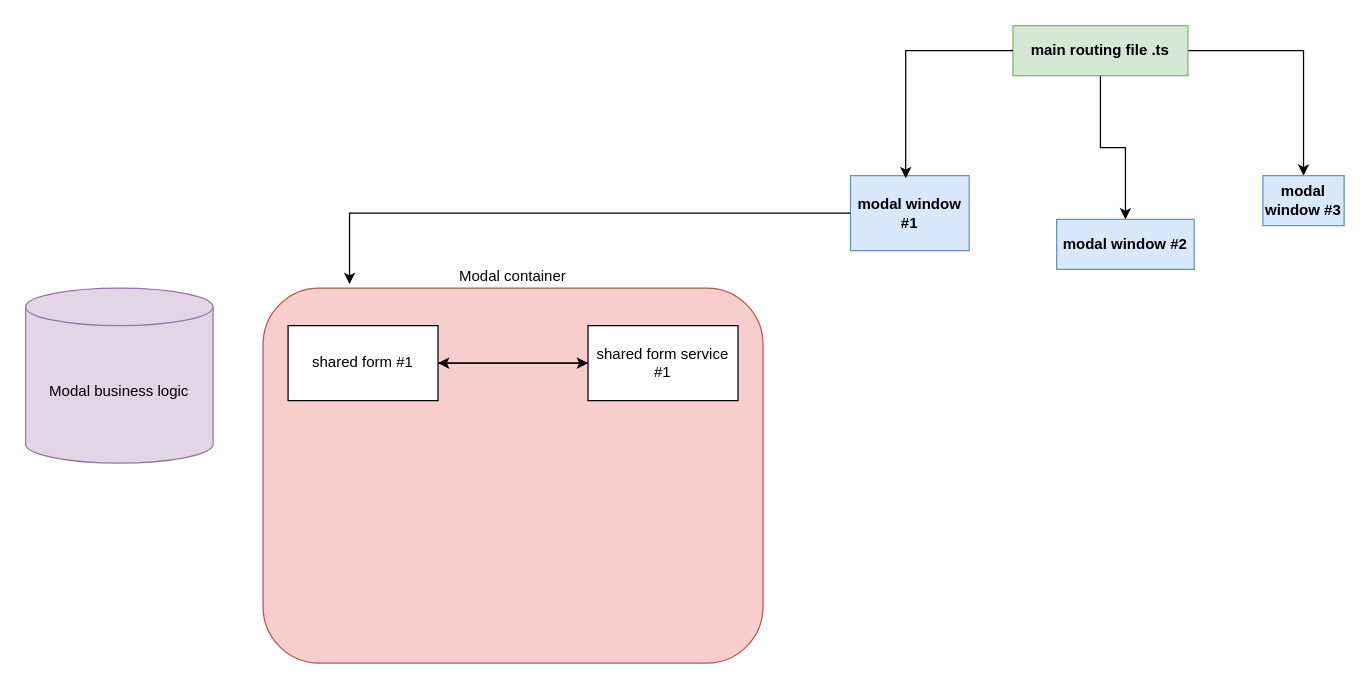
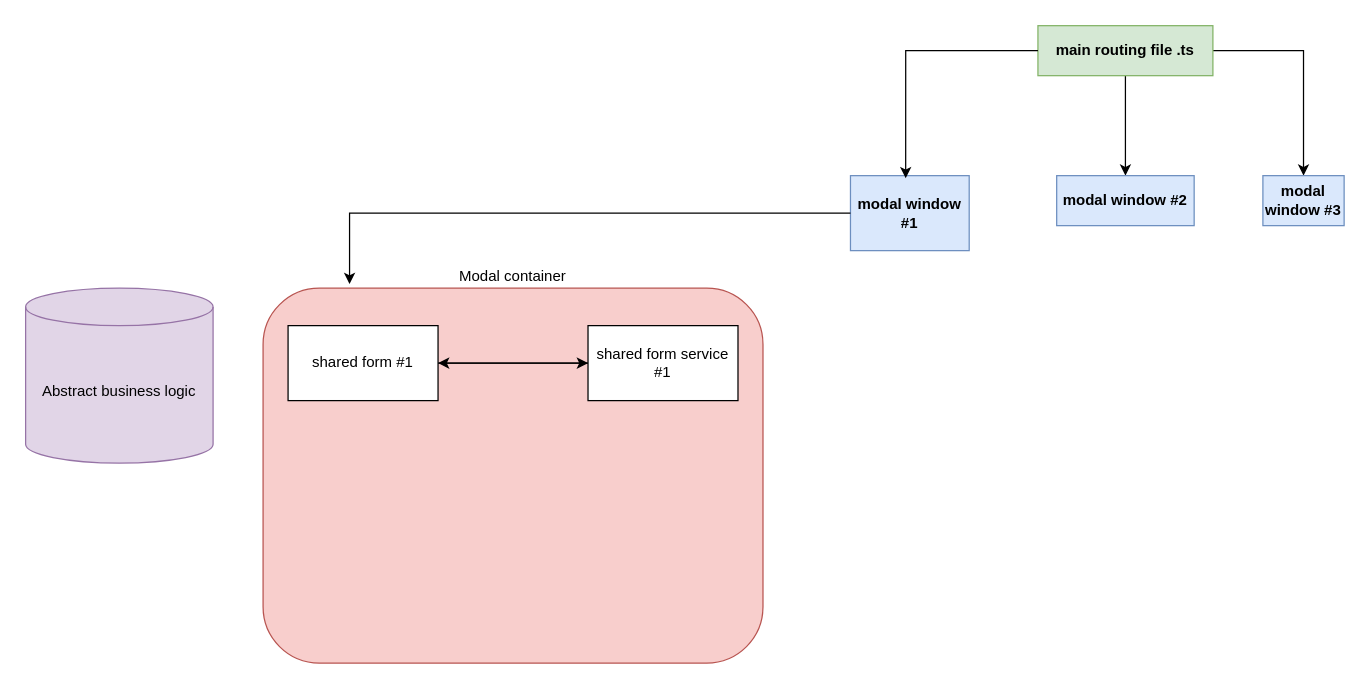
node "main routing file .ts": moved (1101, 51) -> (1126, 51)
node "modal window #2": moved (1126, 244) -> (1126, 201)
node "Modal business logic": label "Modal business logic" -> "Abstract business logic"
